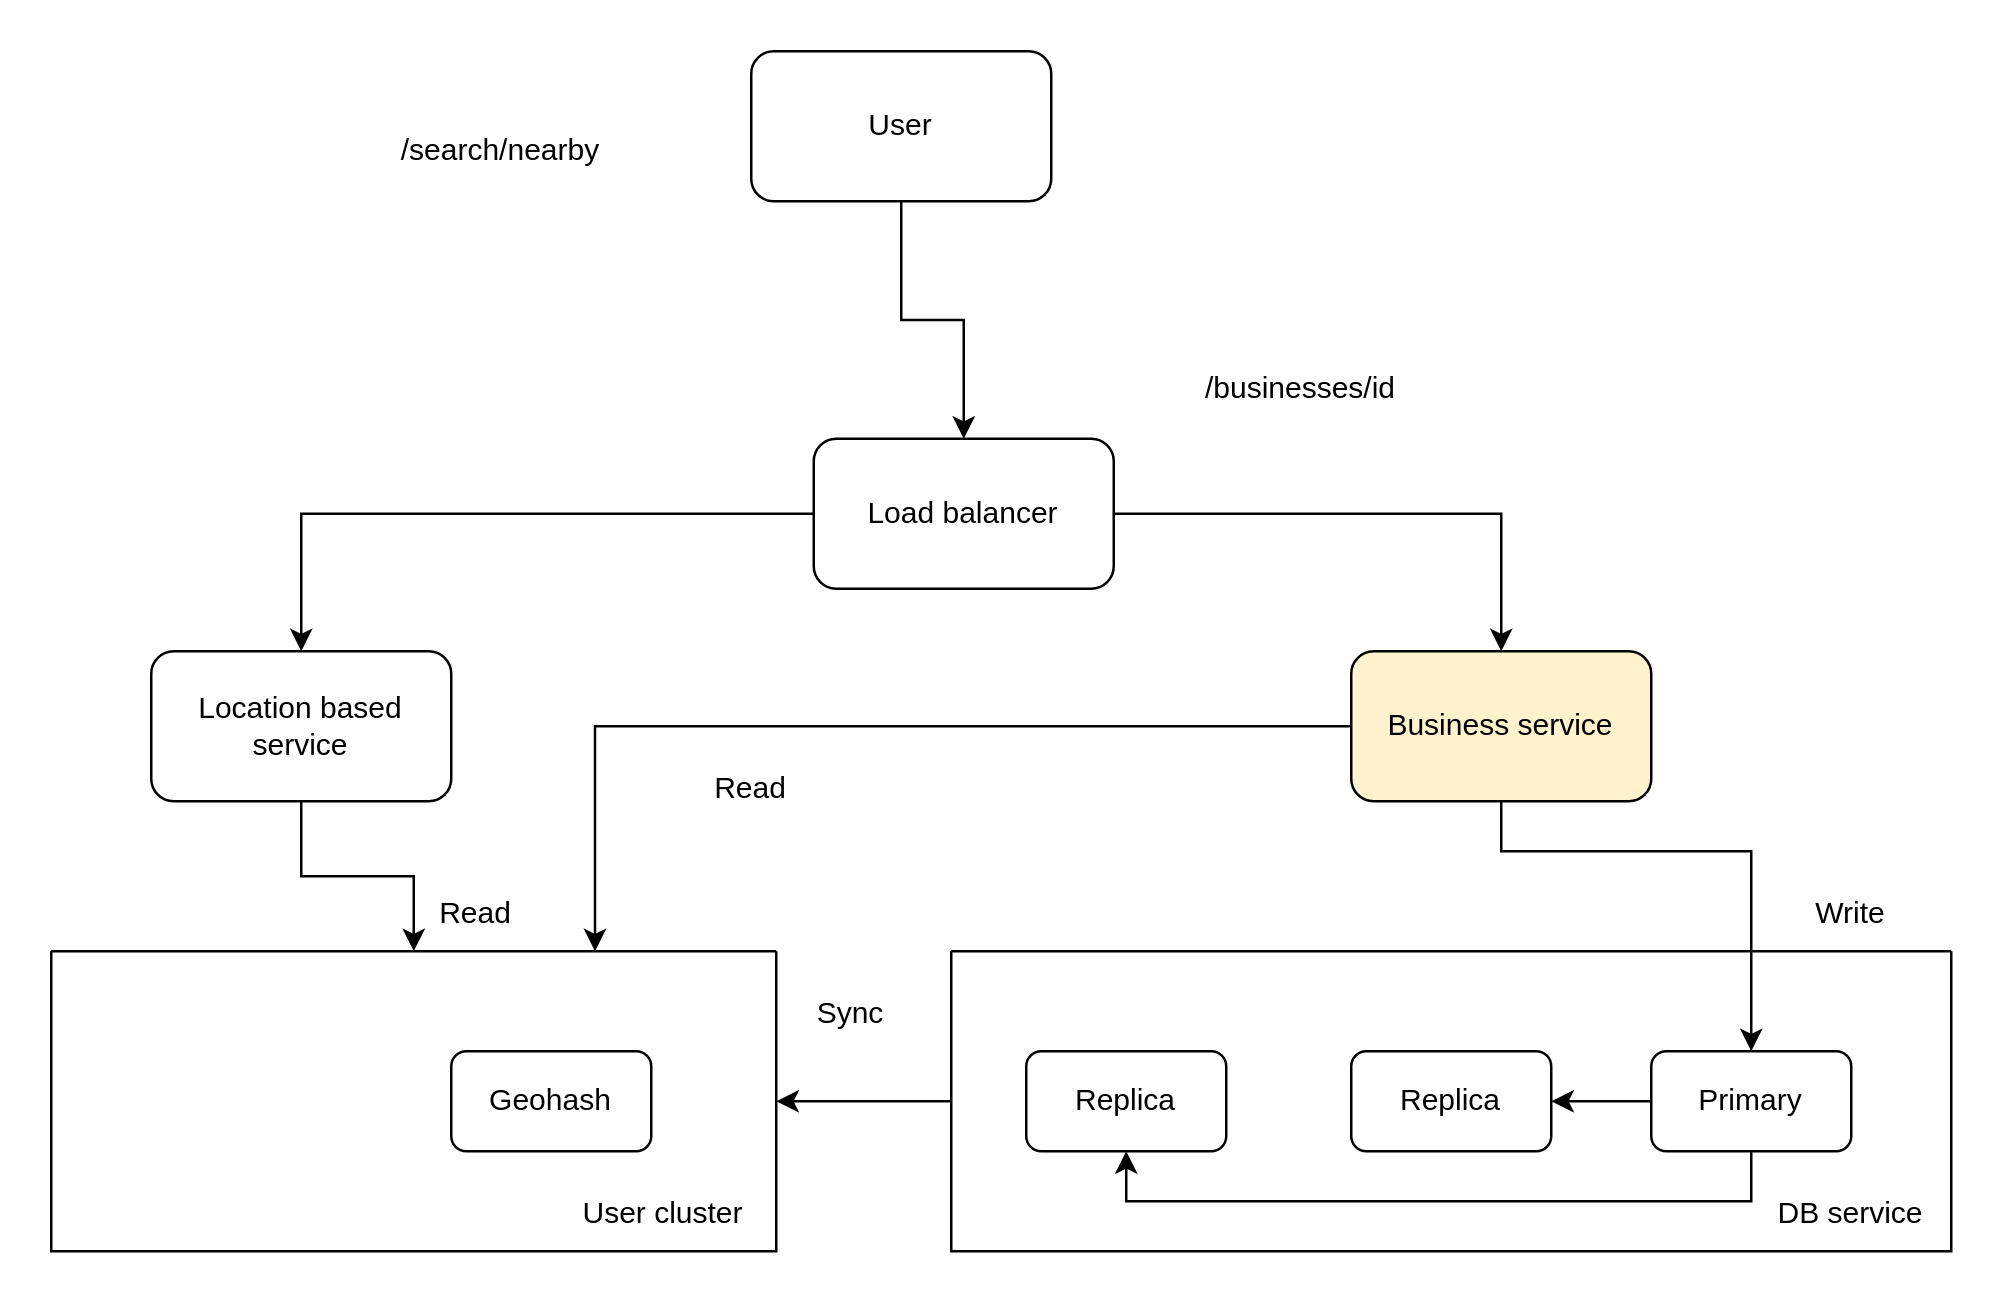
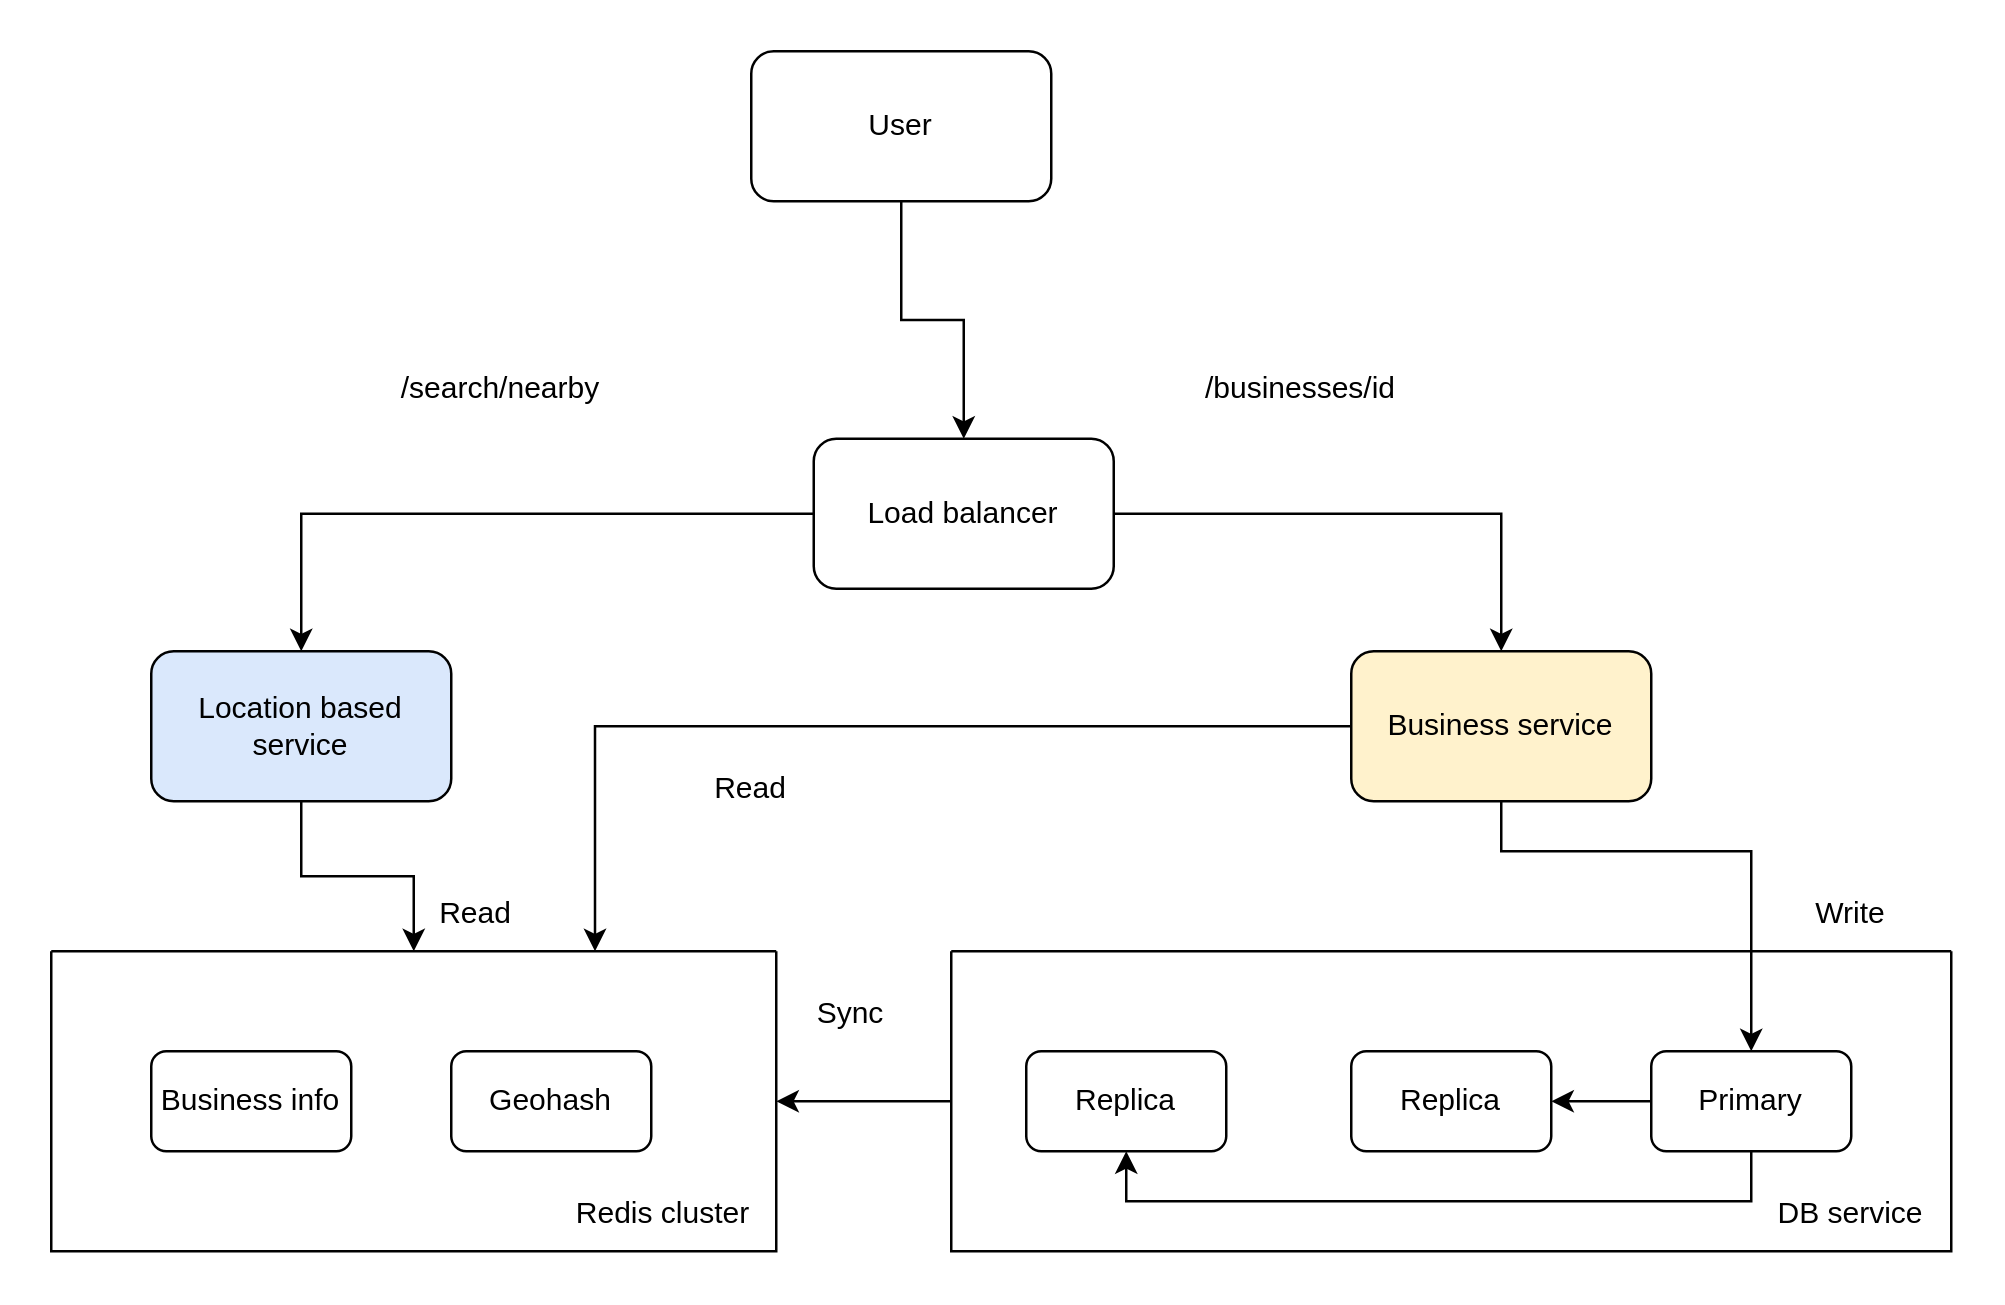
node "/search/nearby": moved (501, 151) -> (501, 389)
node "Location based service": fillcolor #ffffff -> #dae8fc
node "Business info": added
node "User cluster": label "User cluster" -> "Redis cluster"
